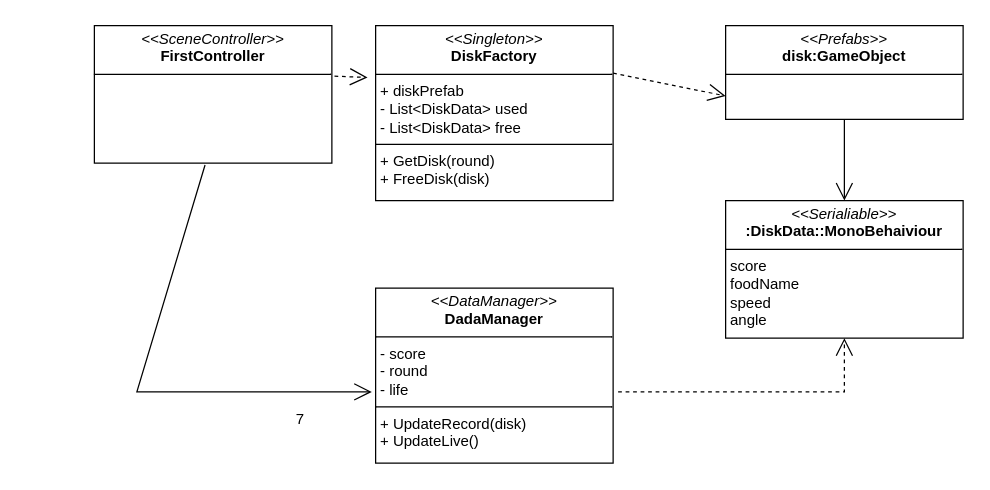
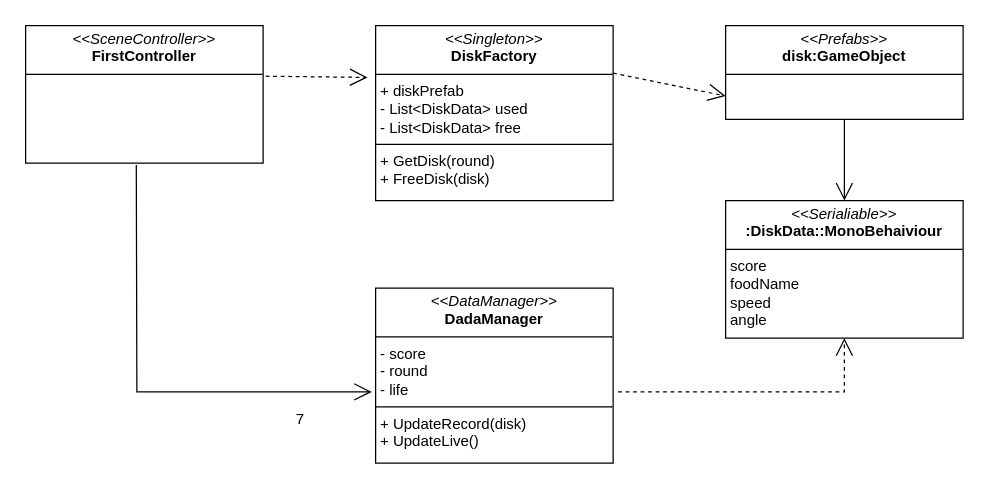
node "<<SceneController>> FirstController": moved (213, 94) -> (144, 94)
